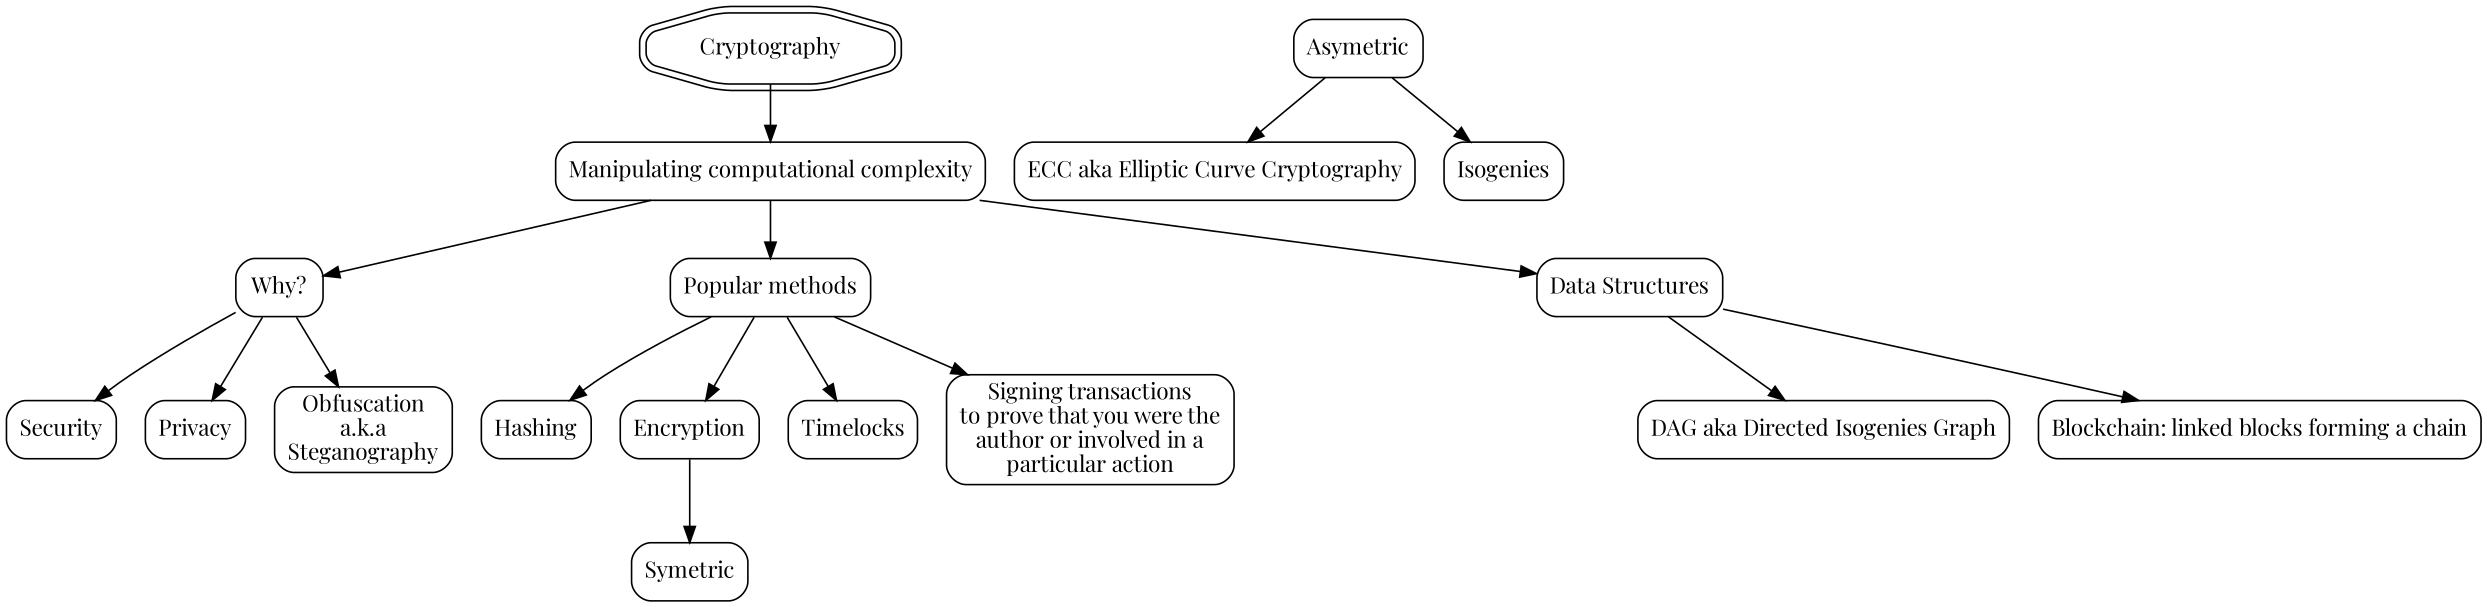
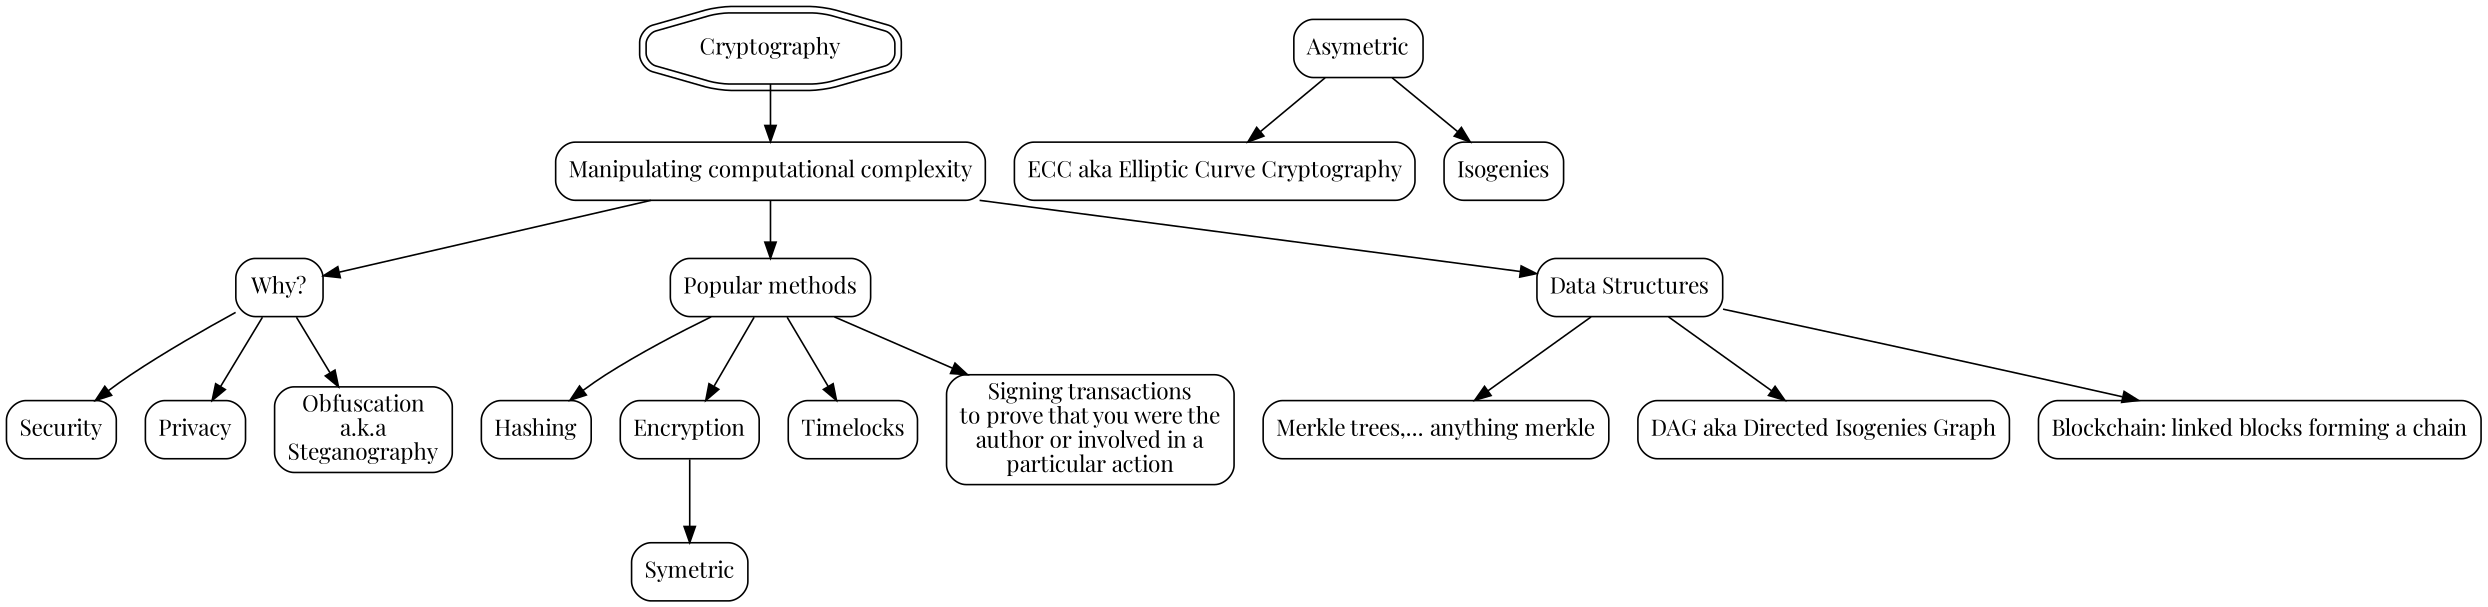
node "Merkle trees,... anything merkle": added
